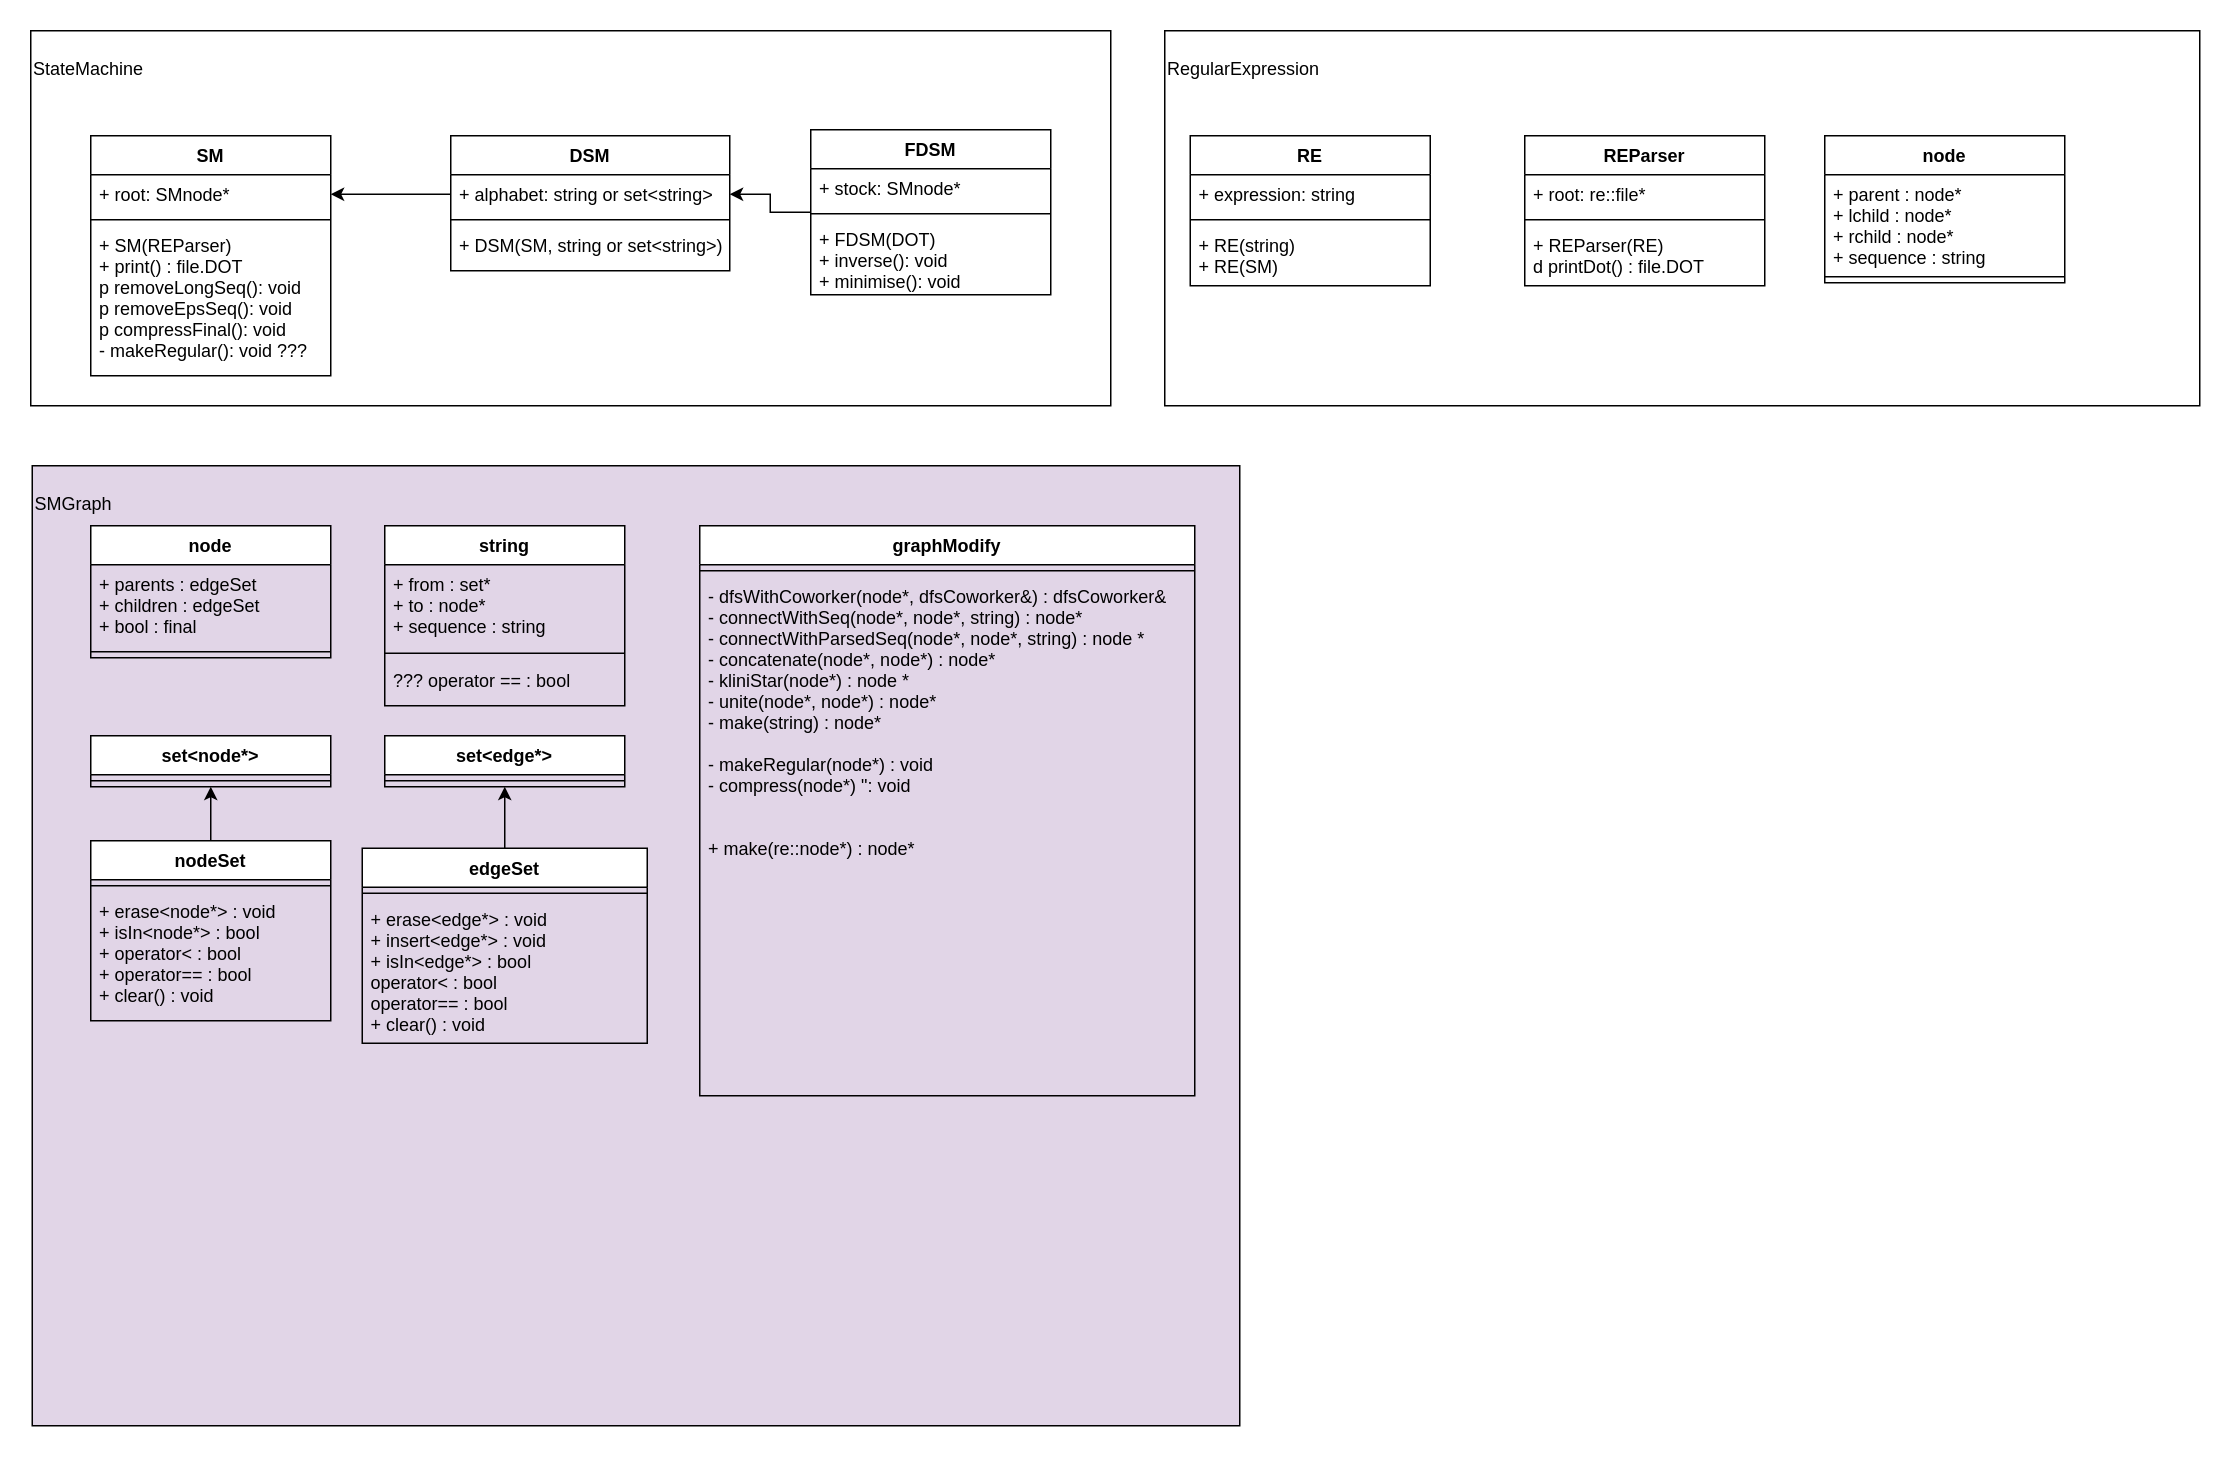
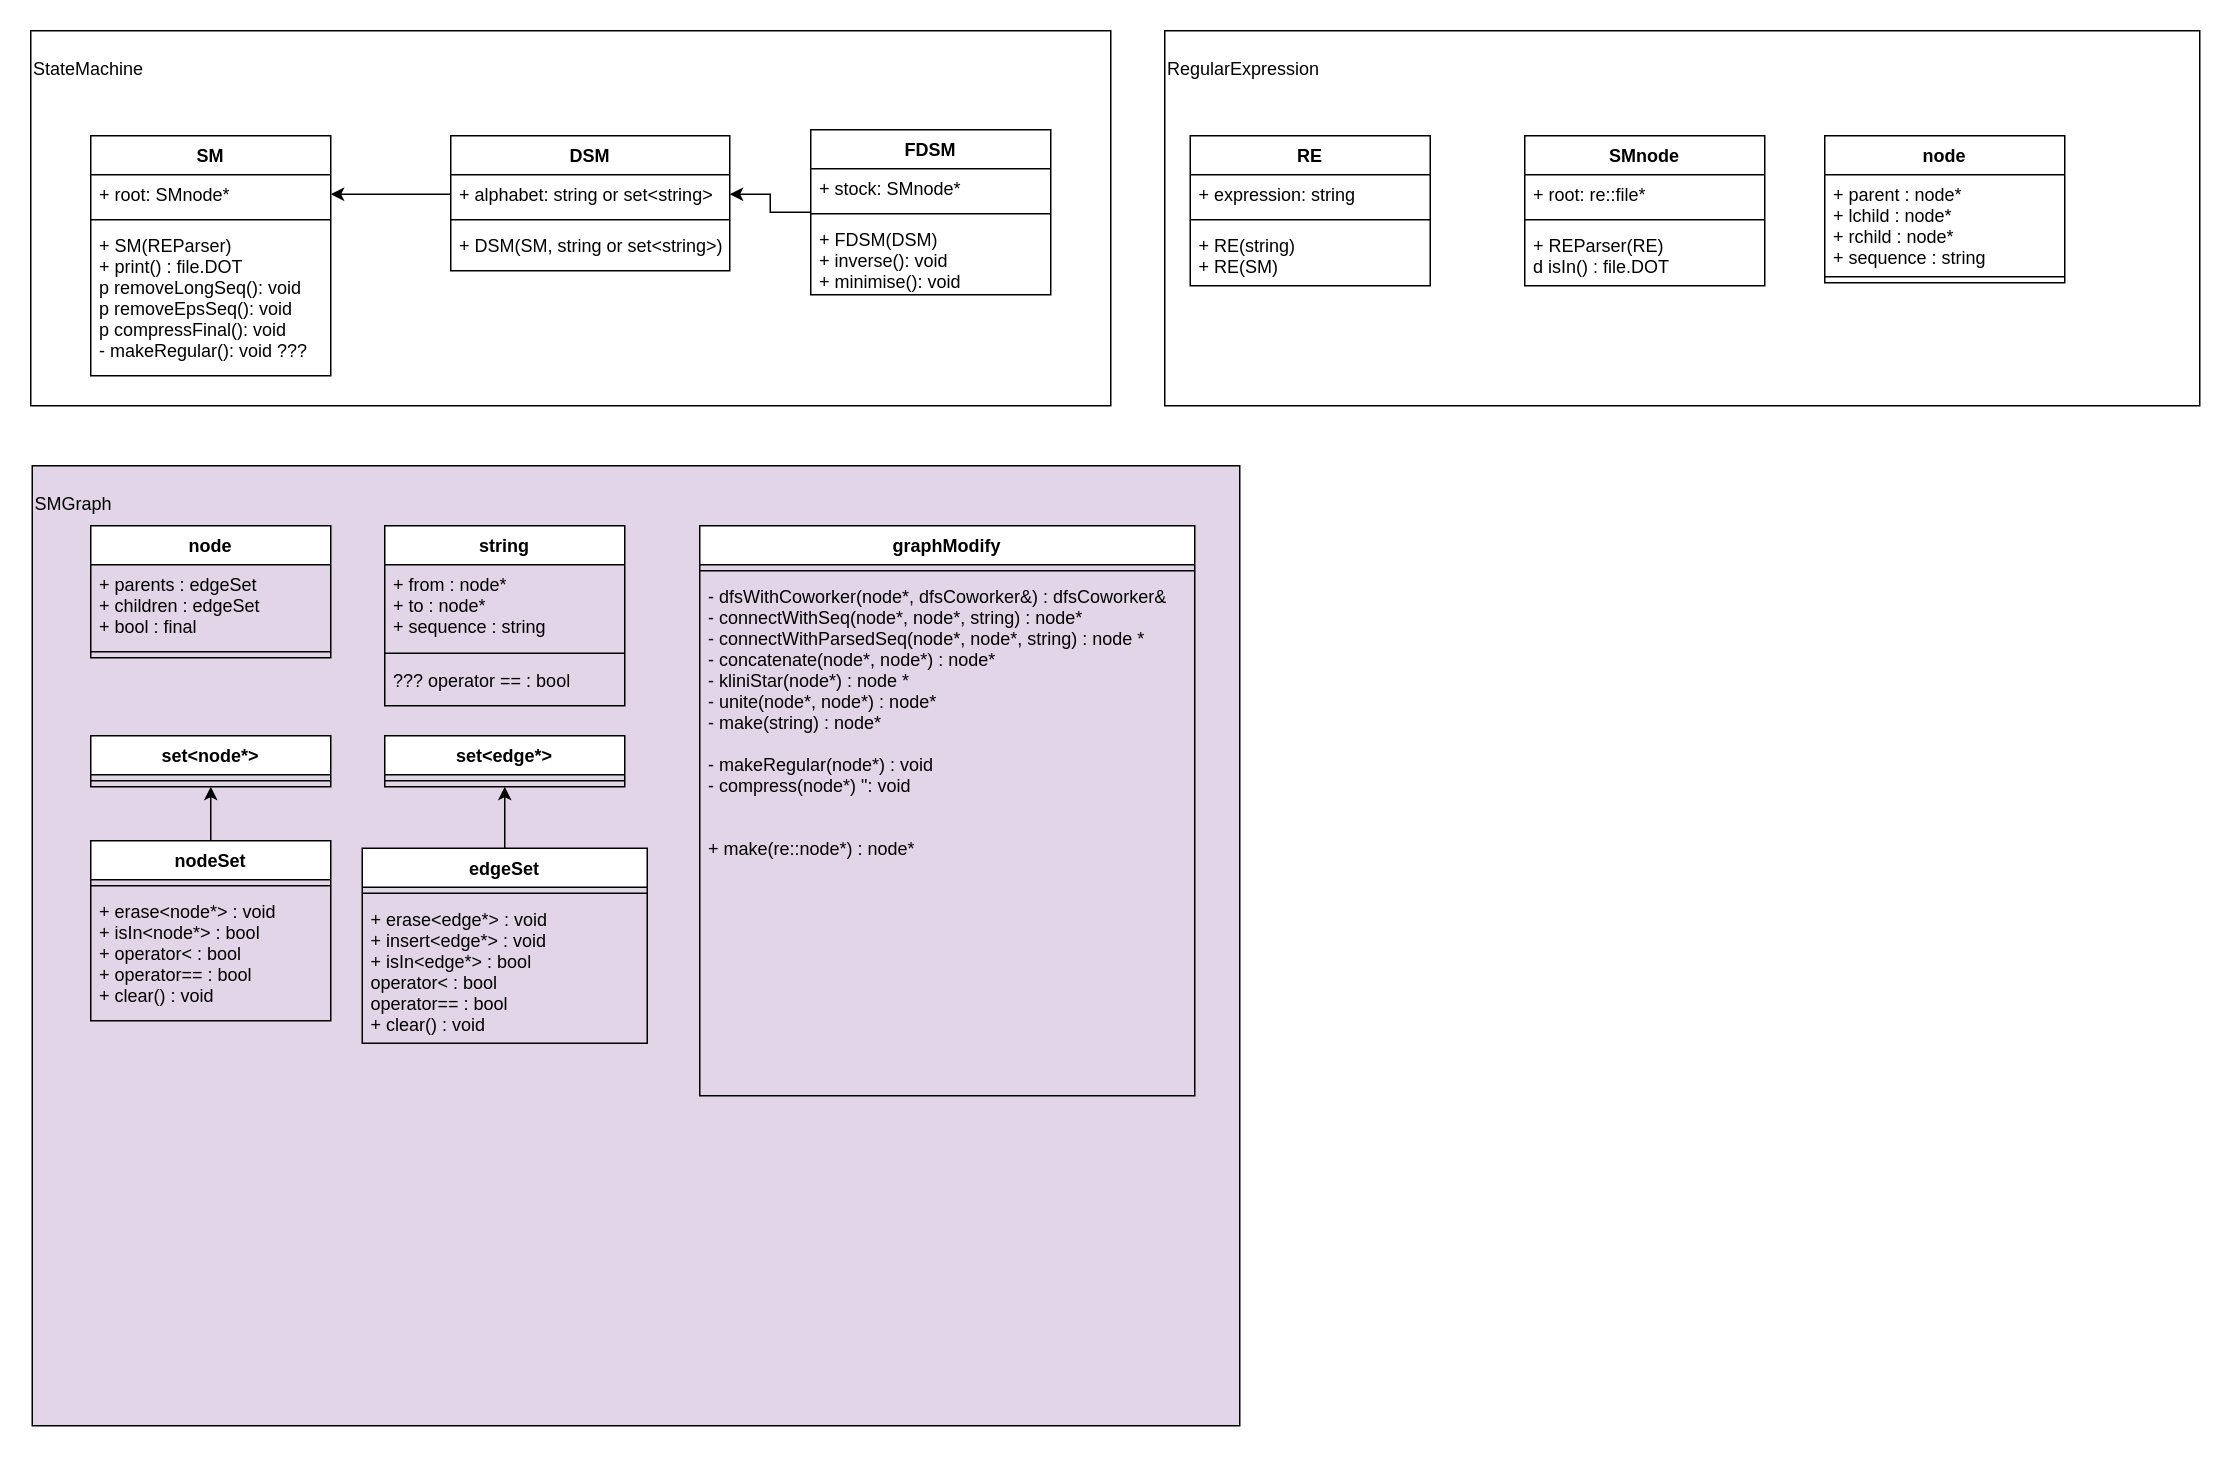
node "REParser": label "REParser" -> "SMnode"
node "+ FDSM(DOT) + inverse(): void + minimise(): void": label "+ FDSM(DOT) + inverse(): void + minimise(): void" -> "+ FDSM(DSM) + inverse(): void + minimise(): void"
node "+ REParser(RE) d printDot() : file.DOT": label "+ REParser(RE) d printDot() : file.DOT" -> "+ REParser(RE) d isIn() : file.DOT"
node "+ from : set* + to : node* + sequence : string": label "+ from : set* + to : node* + sequence : string" -> "+ from : node* + to : node* + sequence : string"
